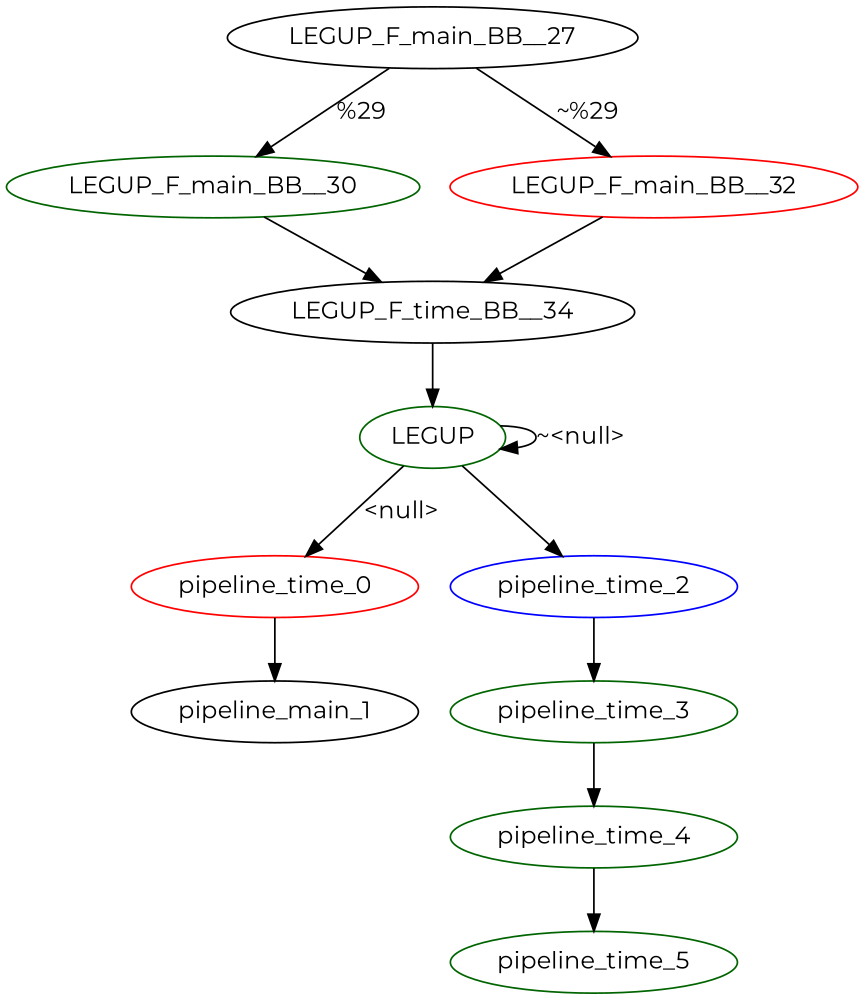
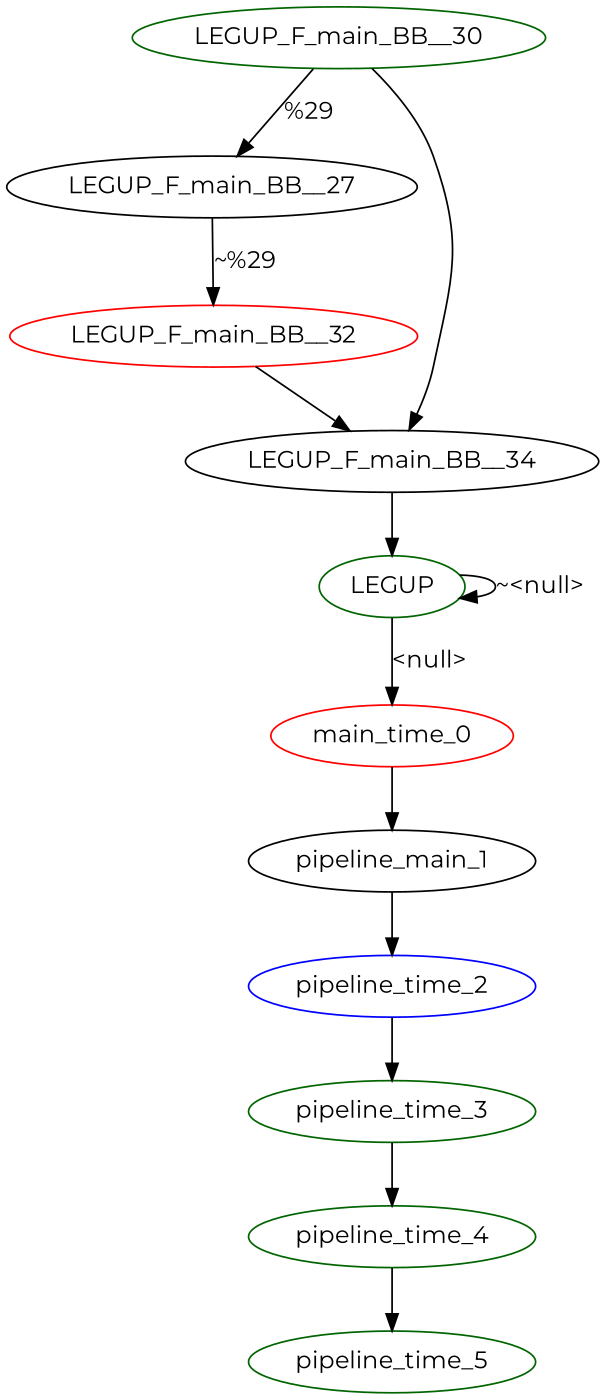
edge "LEGUP_F_main_BB__27" -> "LEGUP_F_main_BB__30": reversed
node "LEGUP_F_time_BB__34": label "LEGUP_F_time_BB__34" -> "LEGUP_F_main_BB__34"
edge "LEGUP" -> "pipeline_time_2": now "pipeline_main_1" -> "pipeline_time_2"
node "pipeline_time_0": label "pipeline_time_0" -> "main_time_0"
